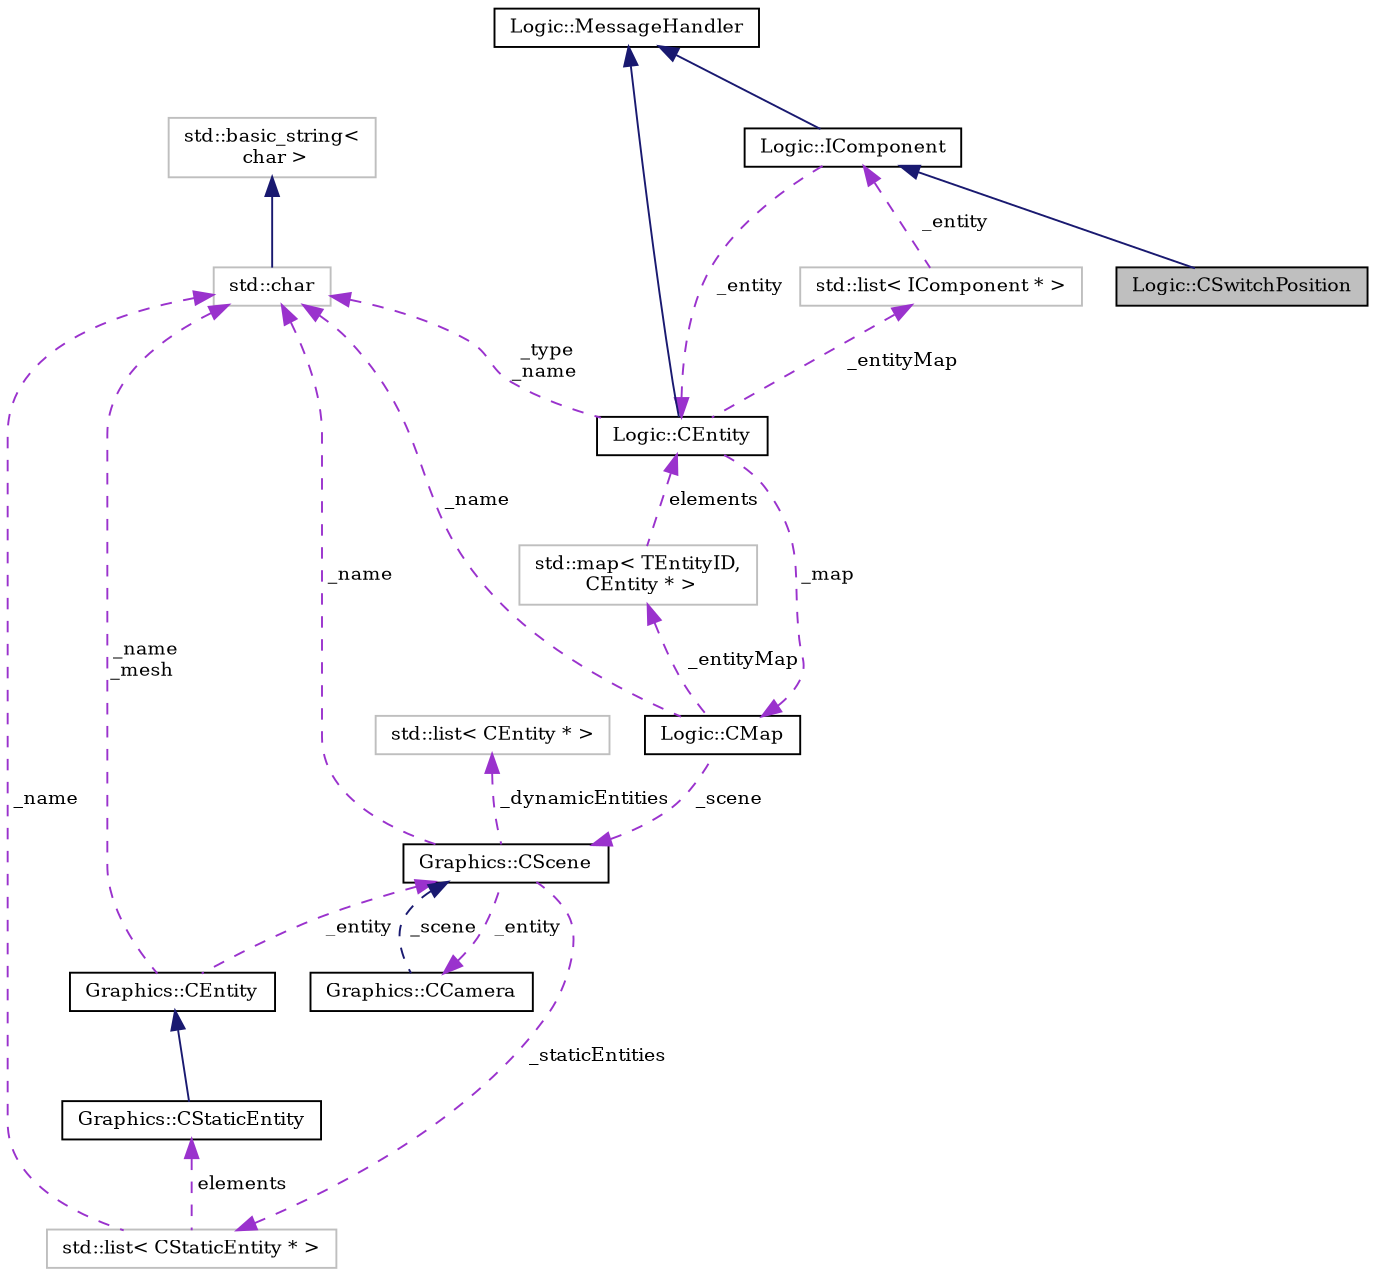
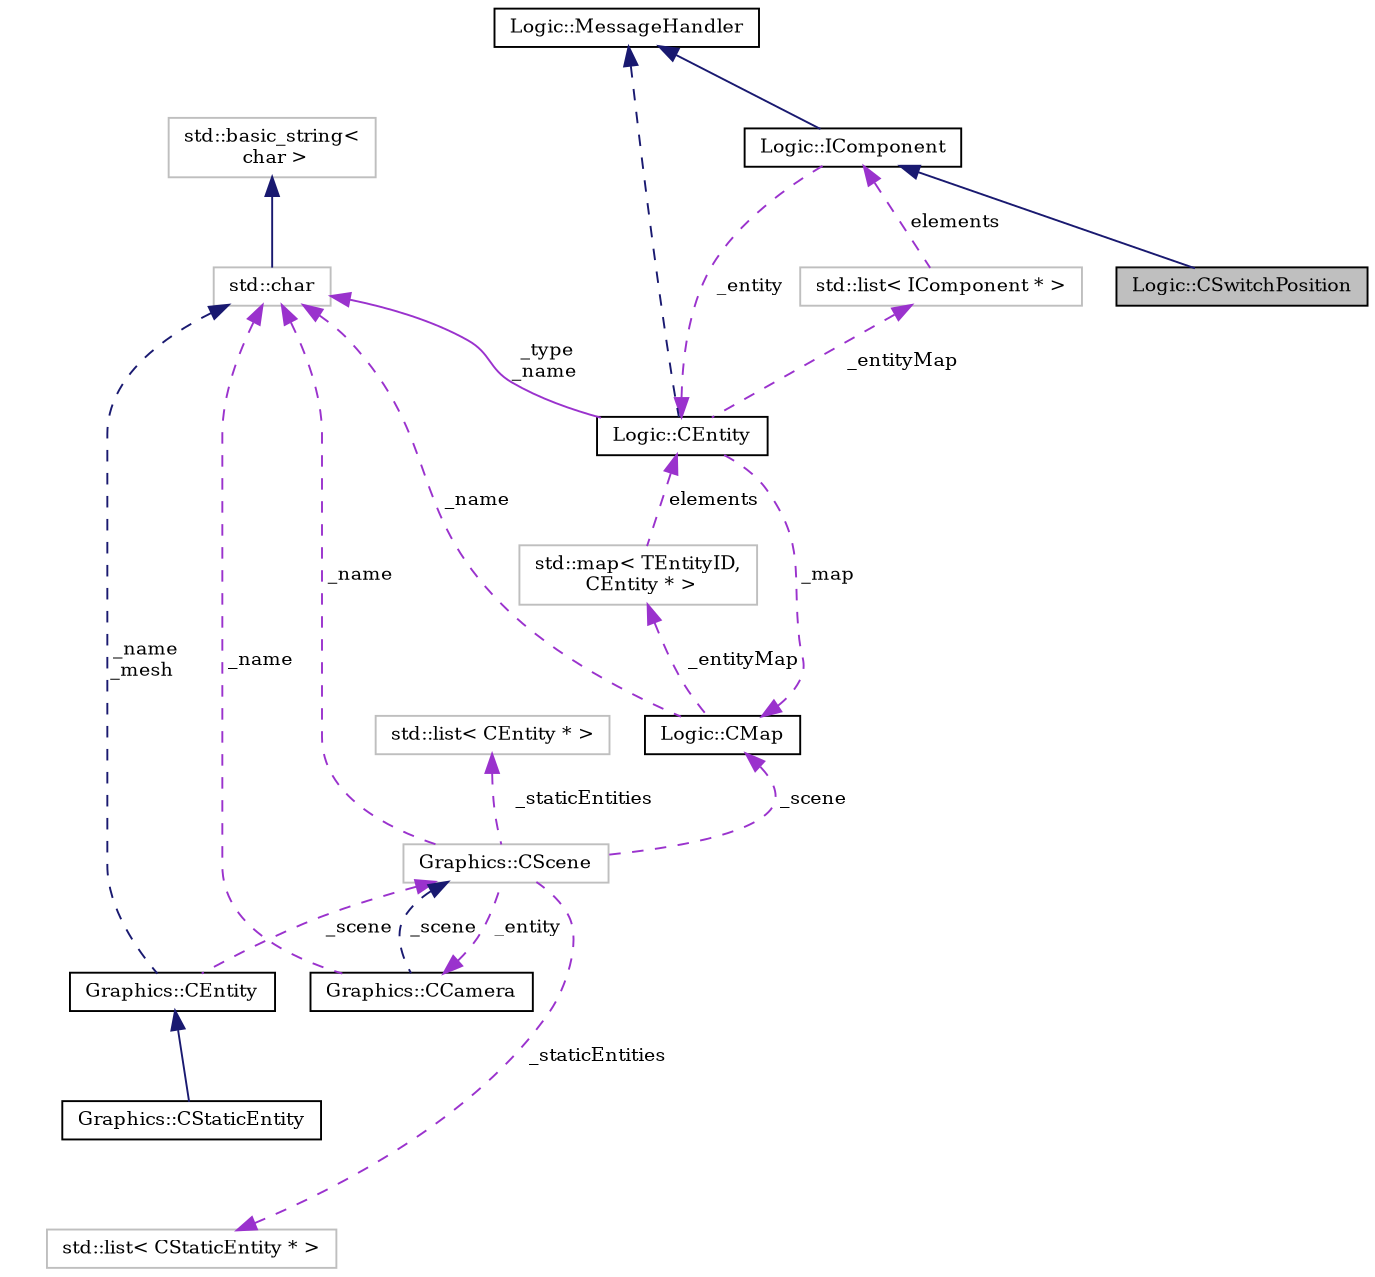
edge "std::list< IComponent * >" -> "Logic::IComponent": label " _entity" -> " elements"
edge "Logic::CEntity" -> "Logic::MessageHandler": style solid -> dashed
edge "Logic::CEntity" -> "std::char": style dashed -> solid
edge "Graphics::CEntity" -> "std::char": color darkorchid3 -> midnightblue
edge "std::list< CStaticEntity * >" -> "std::char": now "Graphics::CCamera" -> "std::char"
edge "Graphics::CScene" -> "std::list< CEntity * >": label " _dynamicEntities" -> " _staticEntities"
edge "Logic::CMap" -> "Graphics::CScene": reversed
node "Graphics::CScene": color black -> grey75
edge "Graphics::CEntity" -> "Graphics::CScene": label " _entity" -> " _scene"
edge "std::list< CStaticEntity * >" -> "Graphics::CStaticEntity": removed, label "elements"
